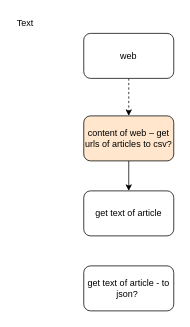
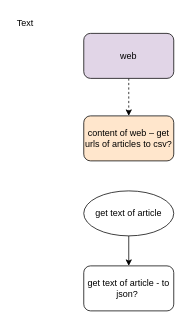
node "web": fillcolor #ffffff -> #e1d5e7
edge "content of web – get urls of articles to csv?" -> "get text of article": removed
node "get text of article": shape rounded rectangle -> ellipse
edge "get text of article" -> "get text of article - to json?": added
